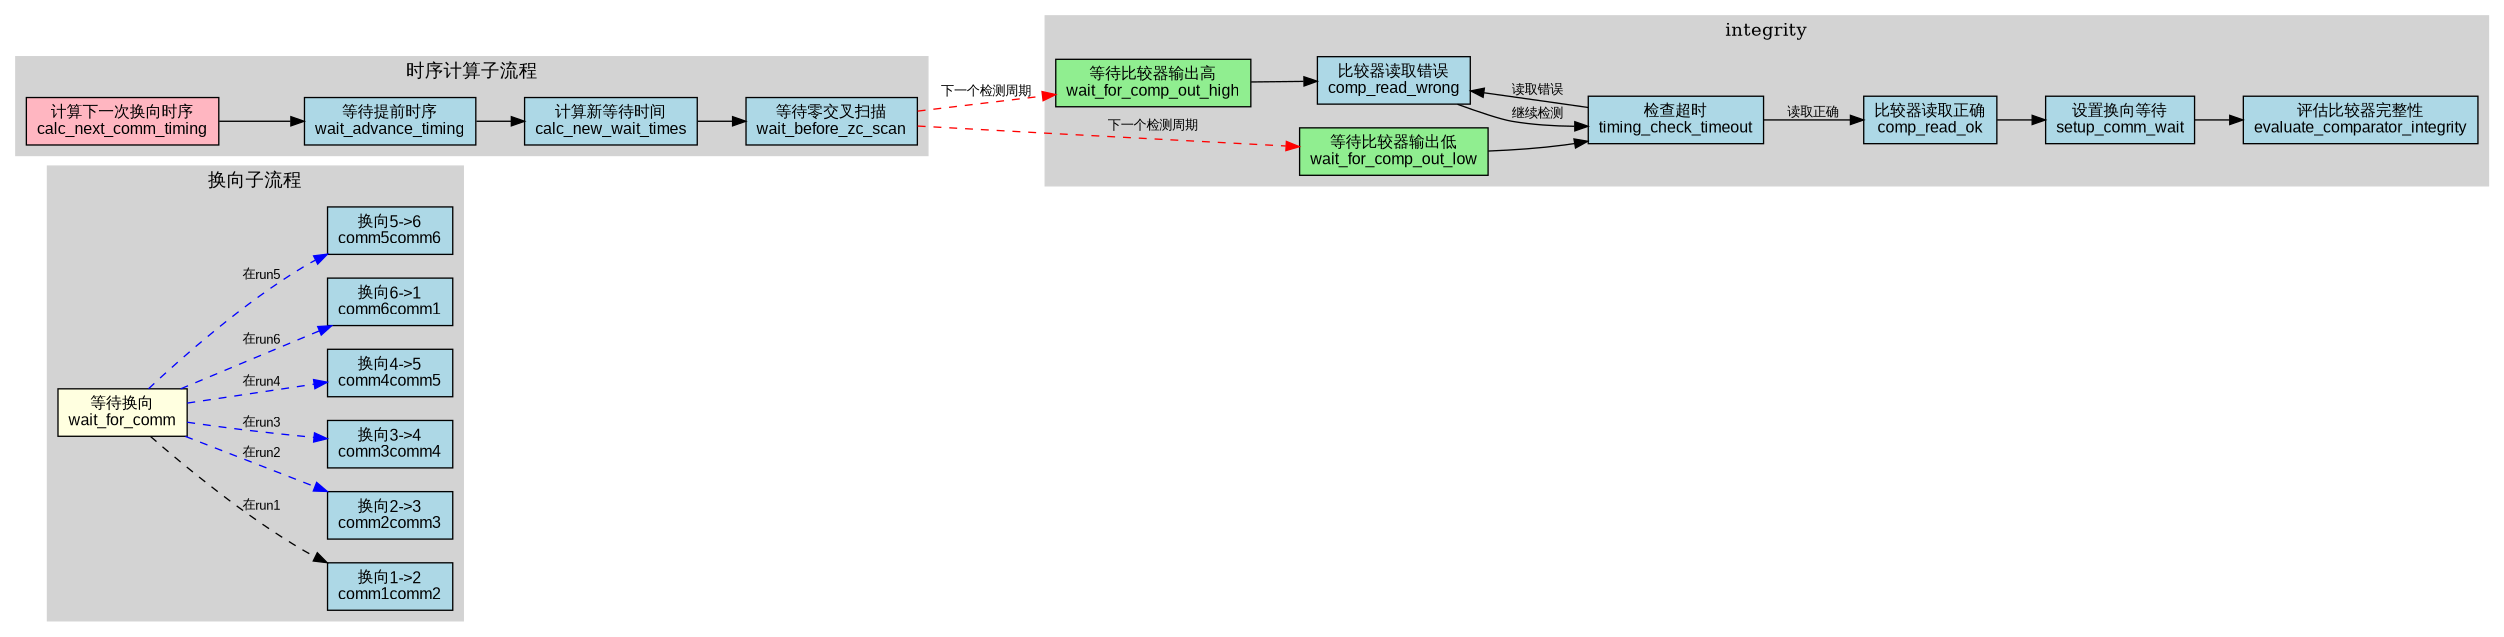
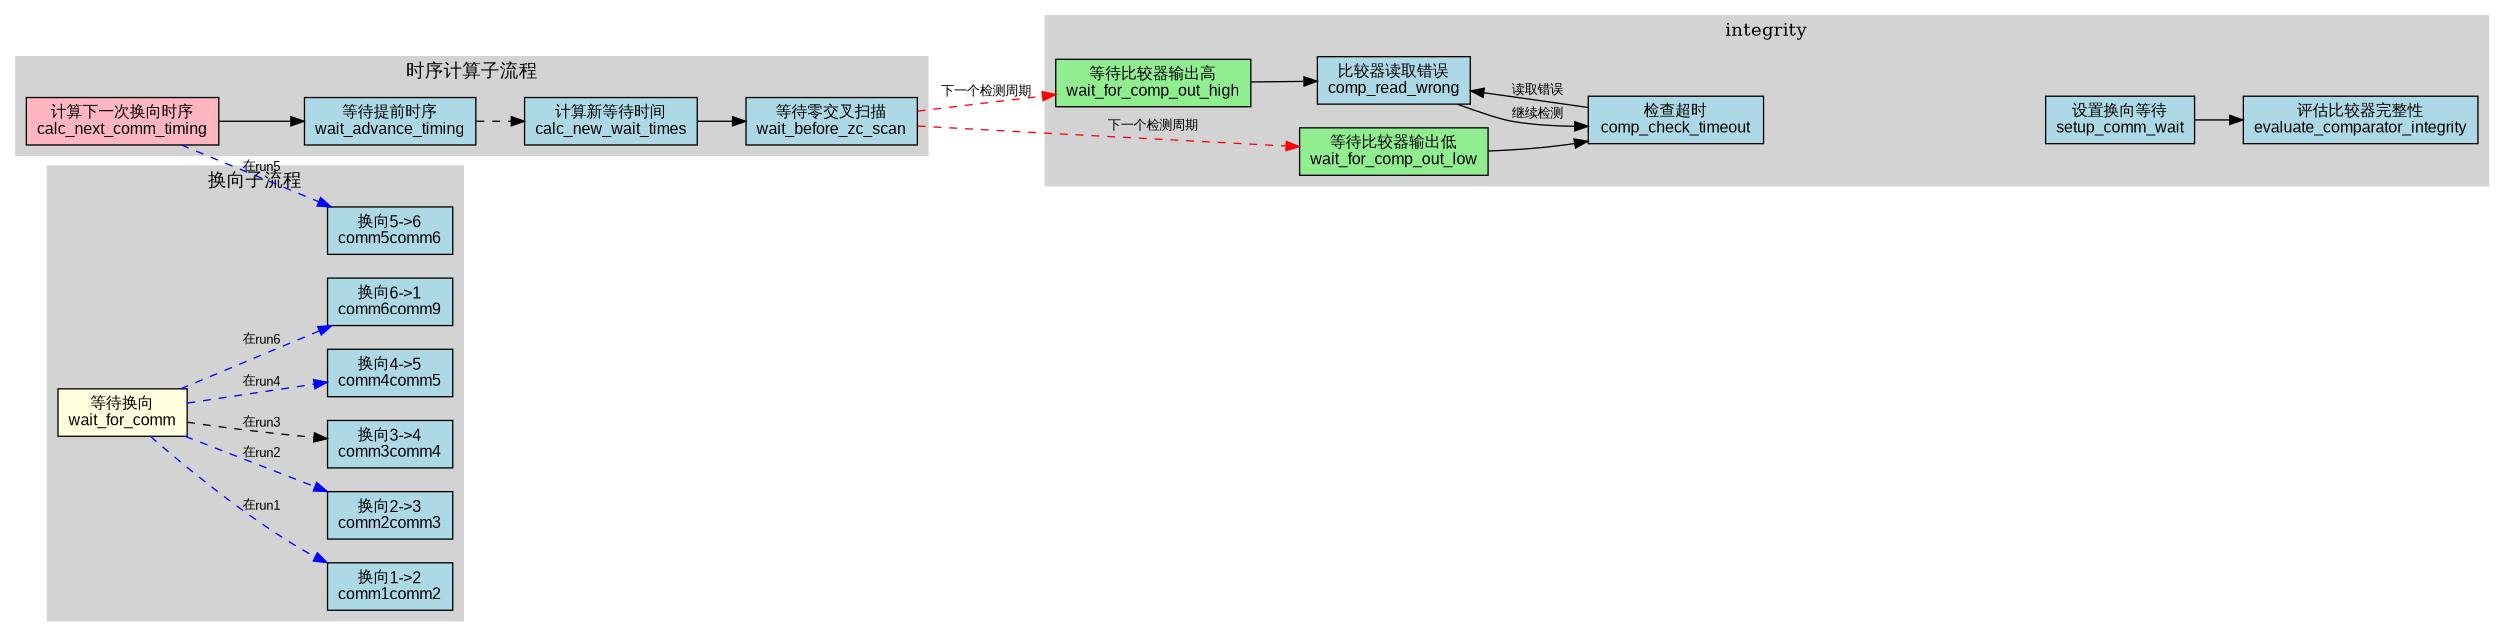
node "检查超时 timing_check_timeout": label "检查超时 timing_check_timeout" -> "检查超时 comp_check_timeout"
node "比较器读取正确 comp_read_ok": removed
edge "等待提前时序 wait_advance_timing" -> "计算新等待时间 calc_new_wait_times": style solid -> dashed
node "换向6->1 comm6comm1": label "换向6->1 comm6comm1" -> "换向6->1 comm6comm9"
edge "等待换向 wait_for_comm" -> "换向5->6 comm5comm6": now "计算下一次换向时序 calc_next_comm_timing" -> "换向5->6 comm5comm6"
edge "等待换向 wait_for_comm" -> "换向3->4 comm3comm4": color blue -> black
edge "等待换向 wait_for_comm" -> "换向1->2 comm1comm2": color black -> blue
